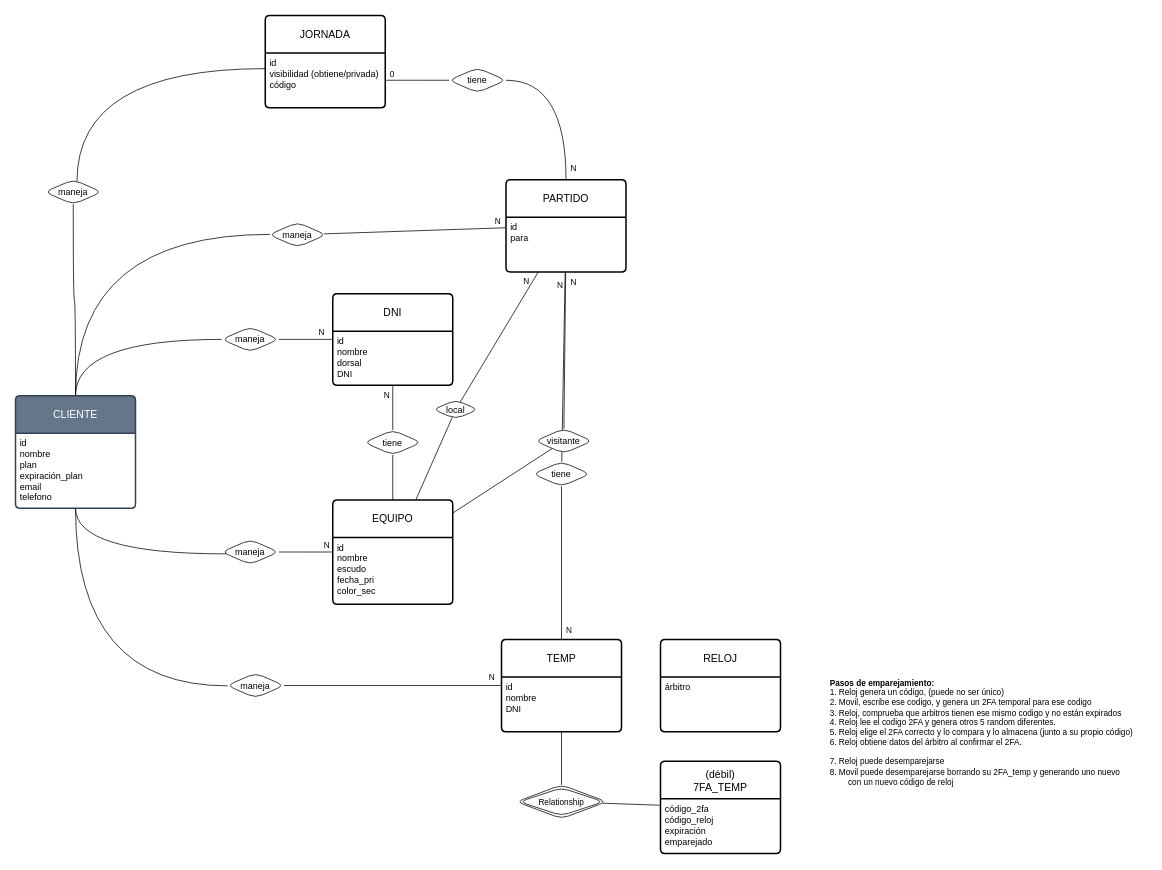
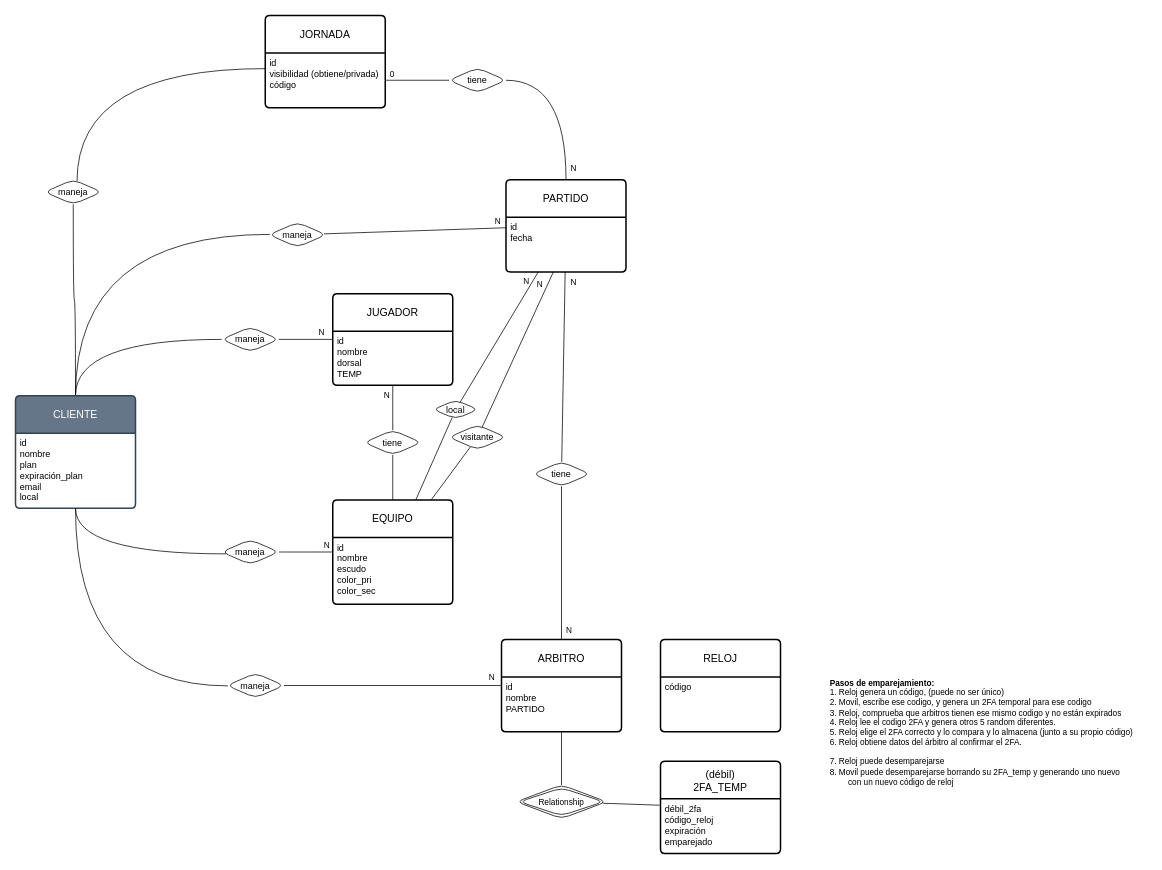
node "id para": label "id para" -> "id fecha"
node "DNI": label "DNI" -> "JUGADOR"
node "id nombre dorsal DNI": label "id nombre dorsal DNI" -> "id nombre dorsal TEMP"
node "visitante": moved (564, 441) -> (477, 437)
node "id nombre plan expiración_plan email telefono": label "id nombre plan expiración_plan email telefono" -> "id nombre plan expiración_plan email local"
node "id nombre escudo fecha_pri color_sec": label "id nombre escudo fecha_pri color_sec" -> "id nombre escudo color_pri color_sec"
node "TEMP": label "TEMP" -> "ARBITRO"
node "árbitro": label "árbitro" -> "código"
node "id nombre DNI": label "id nombre DNI" -> "id nombre PARTIDO"
node "(débil) 7FA_TEMP": label "(débil) 7FA_TEMP" -> "(débil) 2FA_TEMP"
node "código_2fa código_reloj expiración emparejado": label "código_2fa código_reloj expiración emparejado" -> "débil_2fa código_reloj expiración emparejado"
